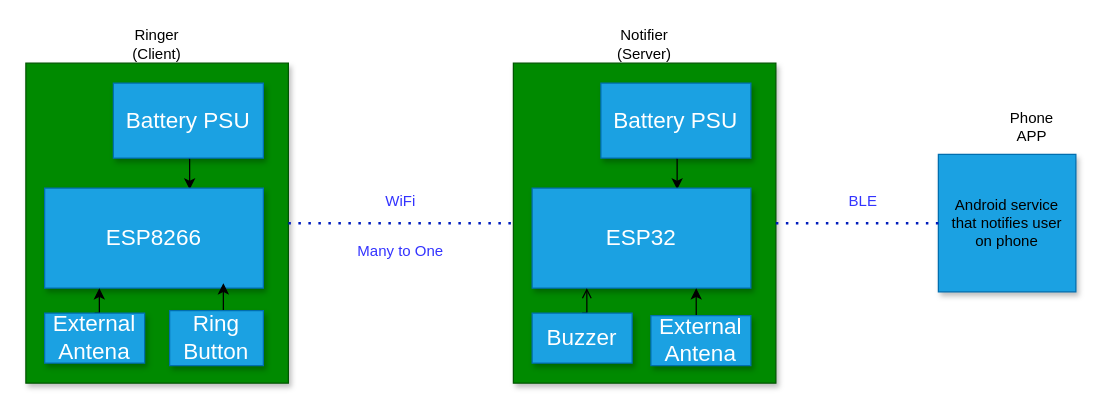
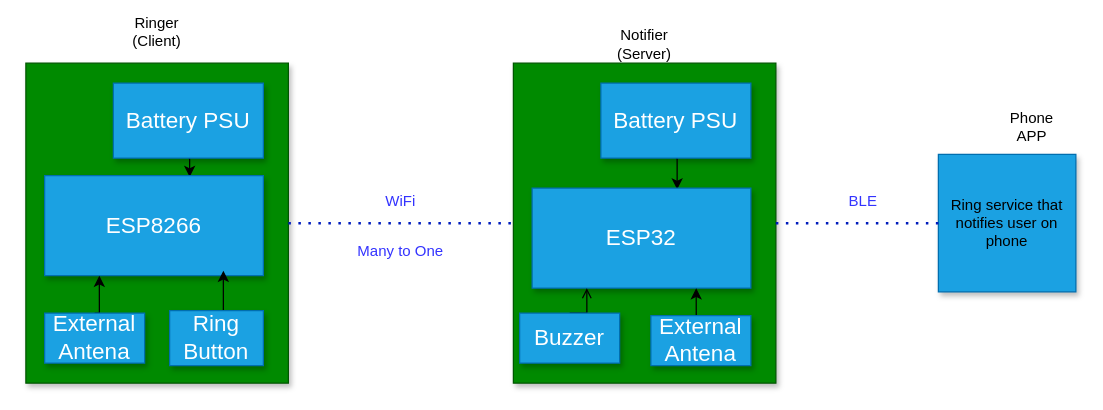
node "Ringer (Client)": moved (157, 44) -> (157, 32)
node "Android service that notifies user on phone": label "Android service that notifies user on phone" -> "Ring service that notifies user on phone"
node "ESP8266": moved (154, 238) -> (154, 226)
node "Buzzer": moved (582, 338) -> (569, 338)
